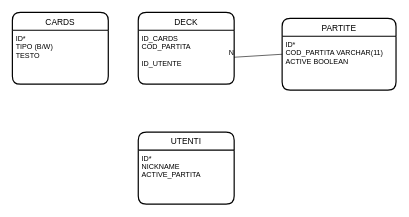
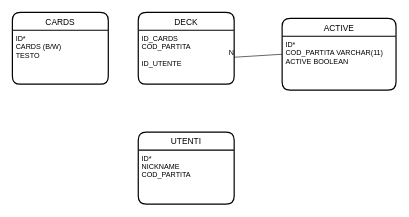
node "PARTITE": label "PARTITE" -> "ACTIVE"
node "ID* TIPO (B/W) TESTO": label "ID* TIPO (B/W) TESTO" -> "ID* CARDS (B/W) TESTO"
node "ID* NICKNAME ACTIVE_PARTITA": label "ID* NICKNAME ACTIVE_PARTITA" -> "ID* NICKNAME COD_PARTITA"
